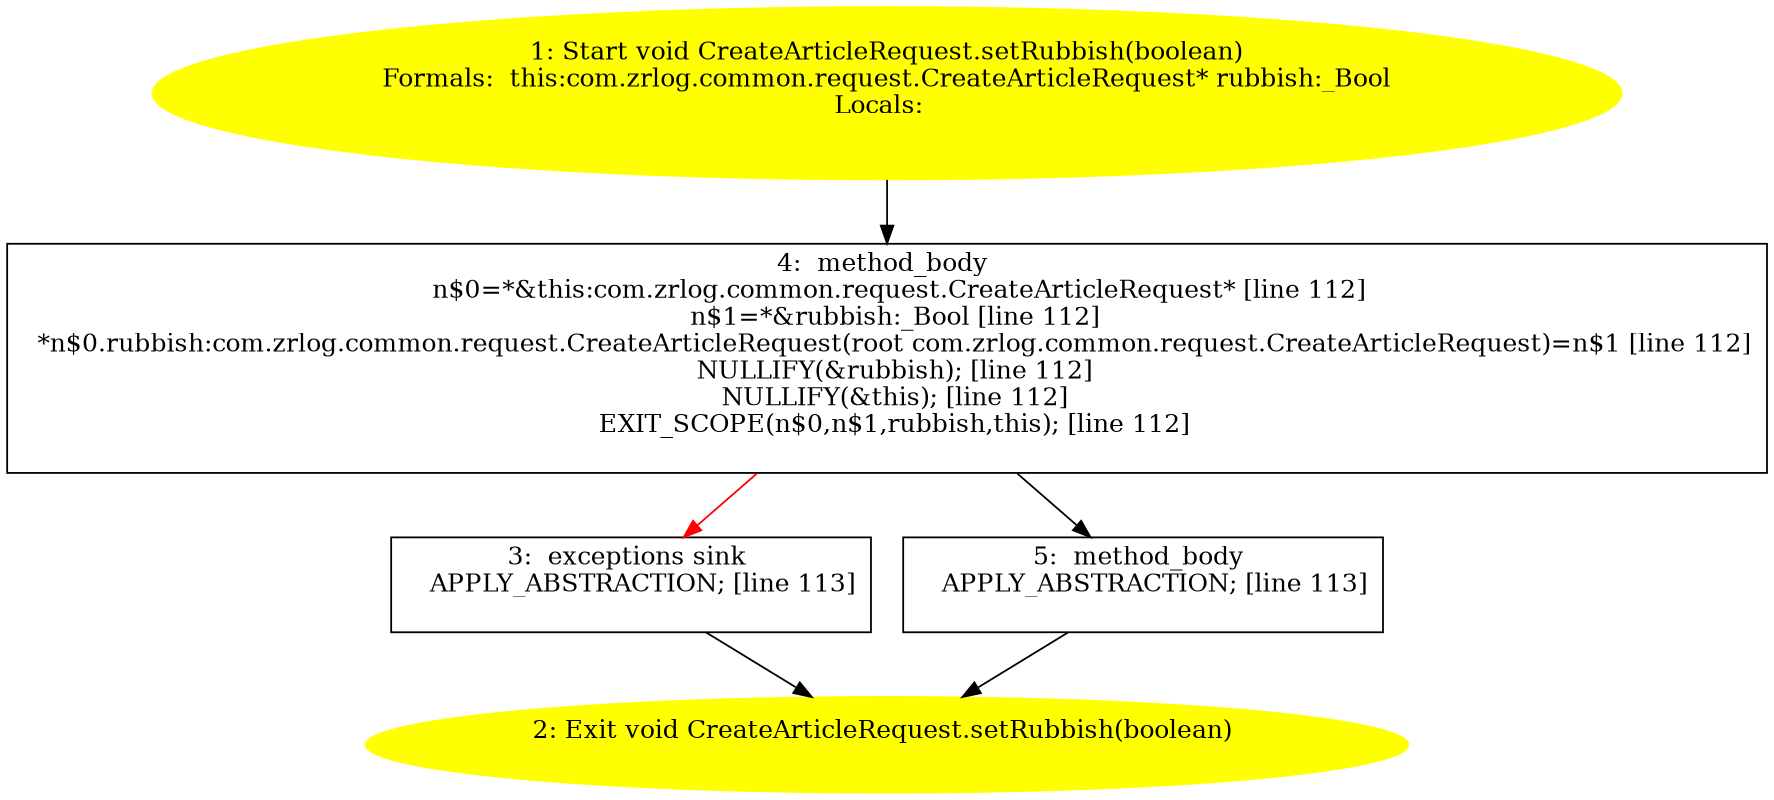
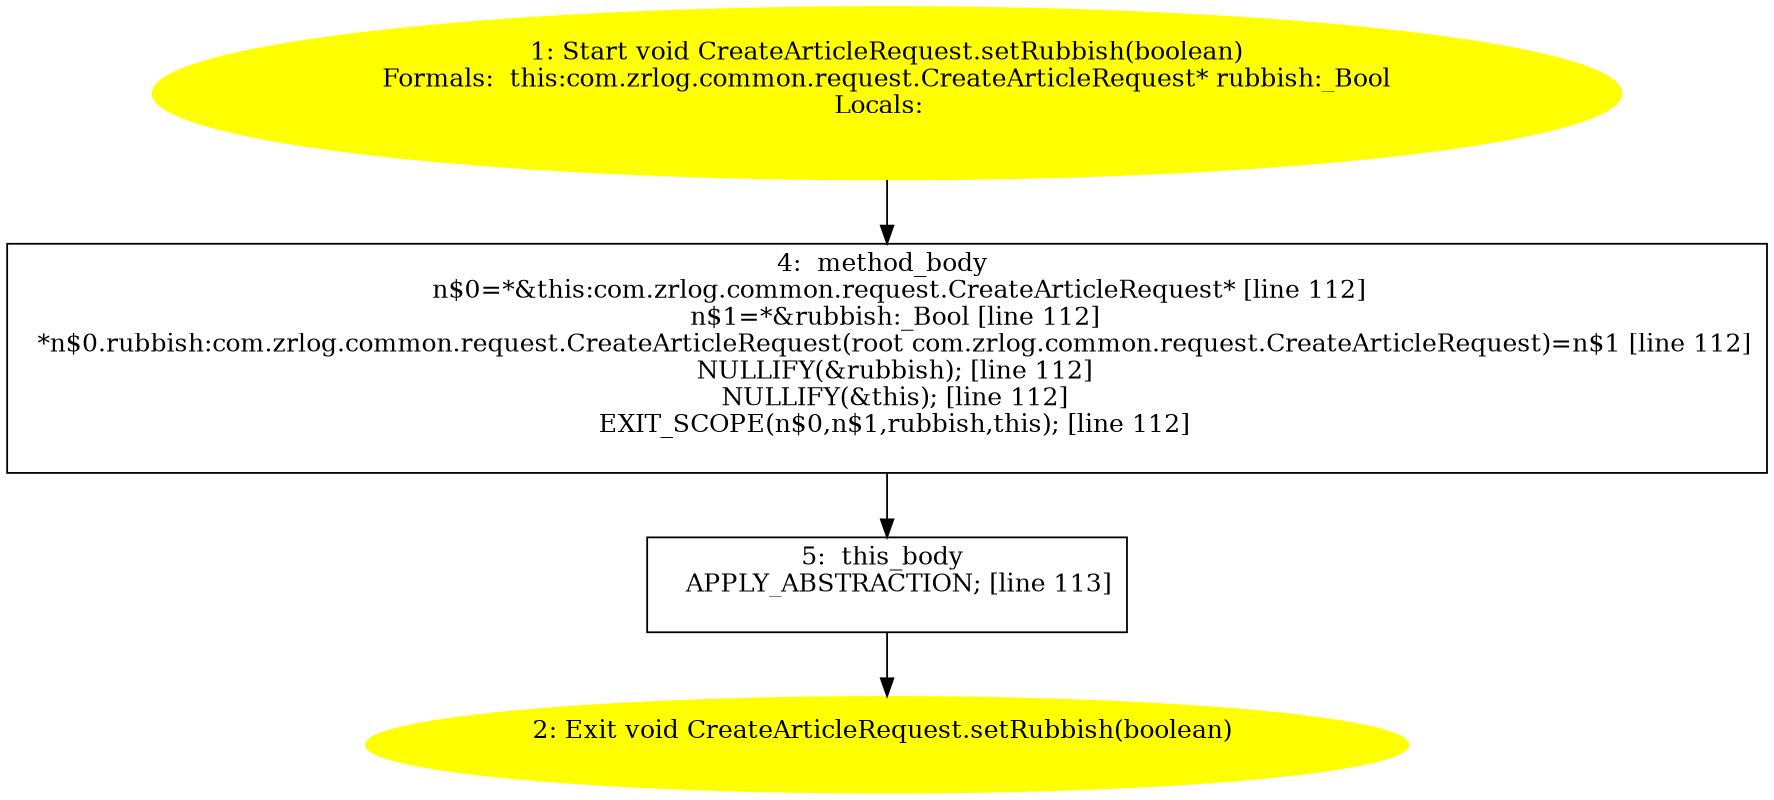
node "3:  exceptions sink APPLY_ABSTRACTION; [line 113]": removed
node "5:  method_body APPLY_ABSTRACTION; [line 113]": label "5:  method_body APPLY_ABSTRACTION; [line 113]" -> "5:  this_body APPLY_ABSTRACTION; [line 113]"
